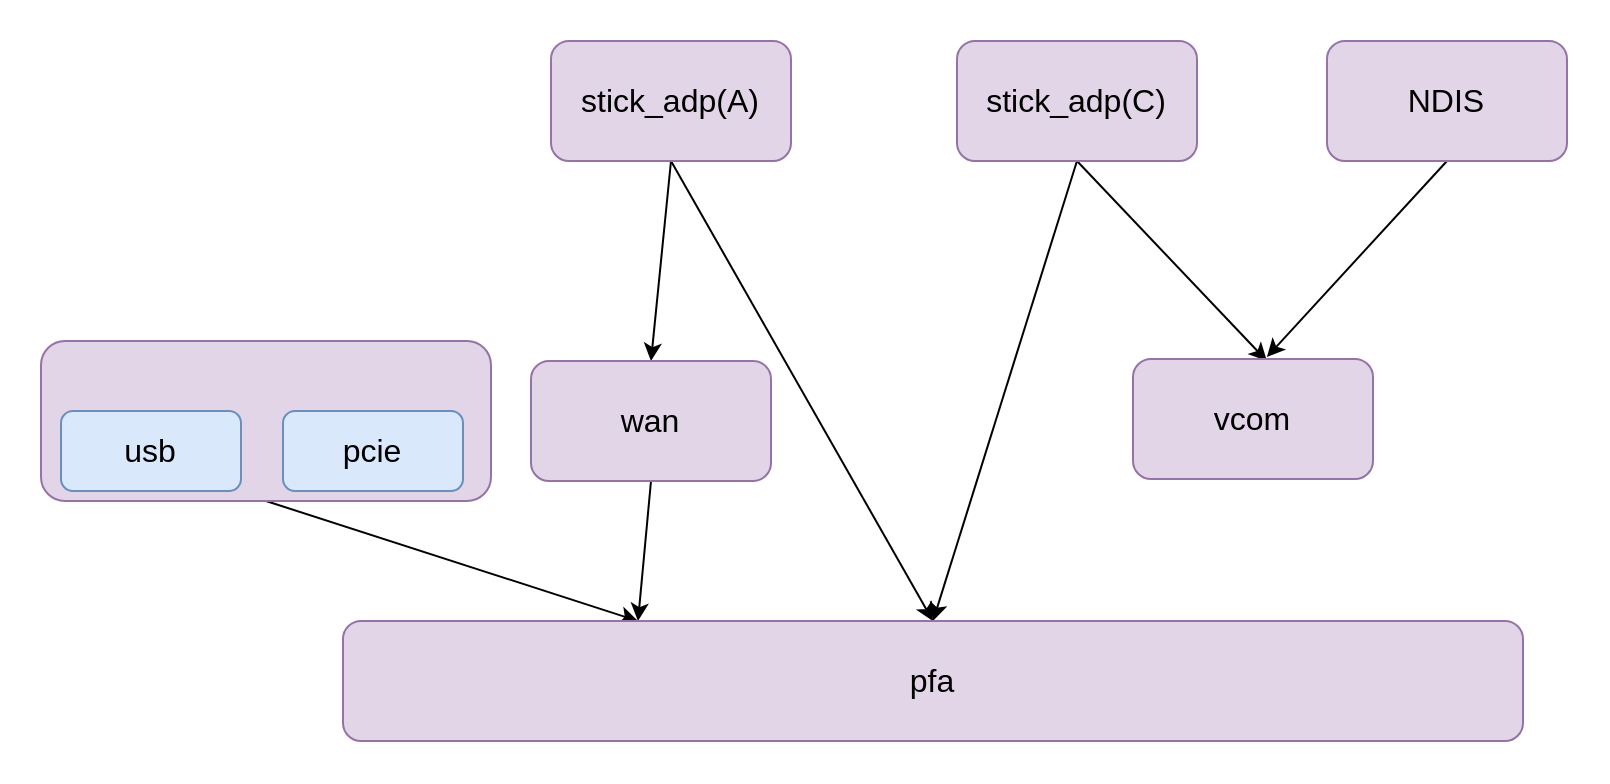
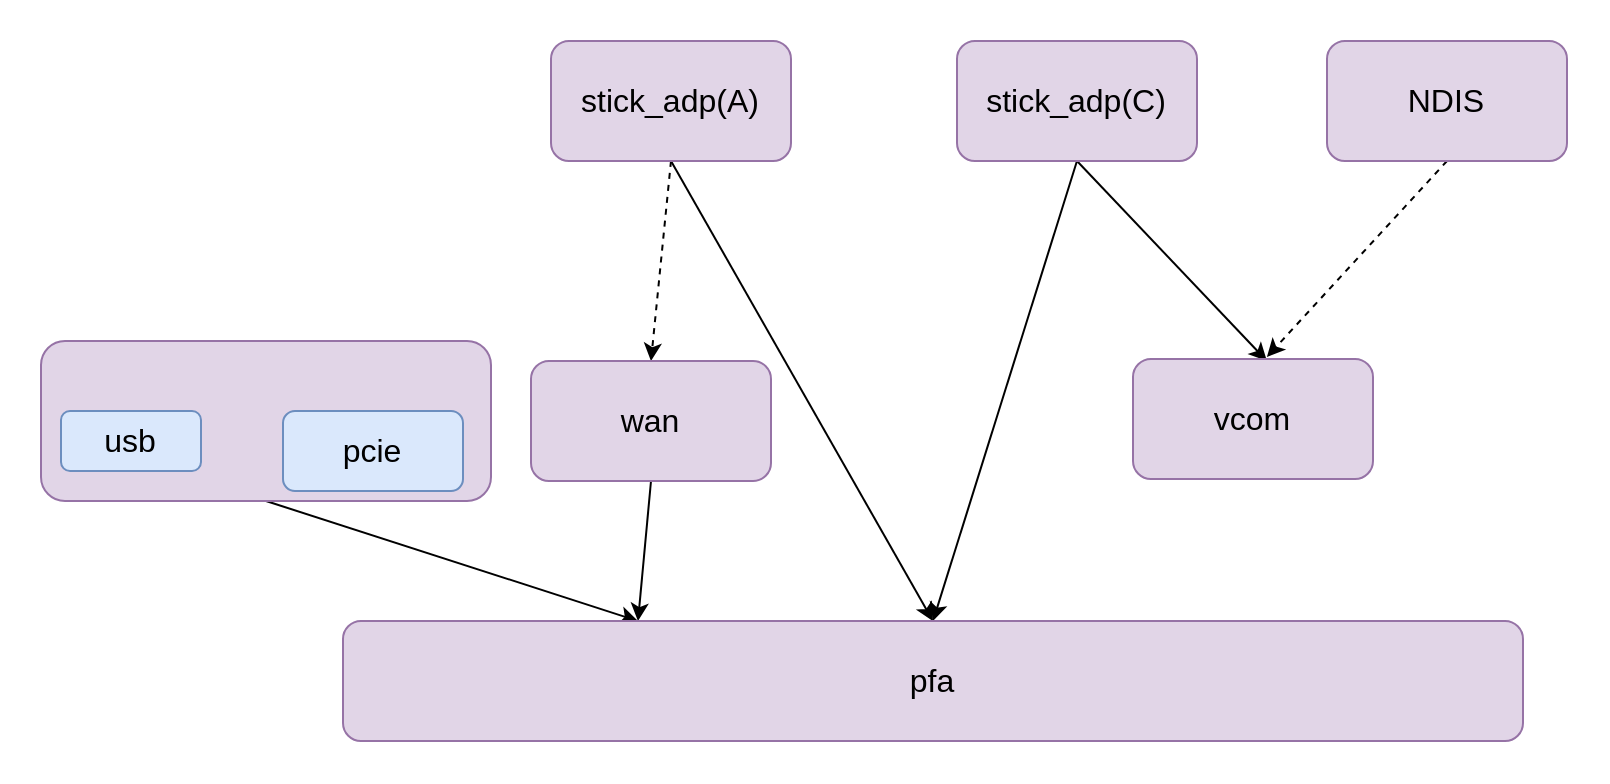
edge "NDIS" -> "vcom": style solid -> dashed
edge "stick_adp(A)" -> "wan": style solid -> dashed
node "usb": size 180x80 -> 140x60
